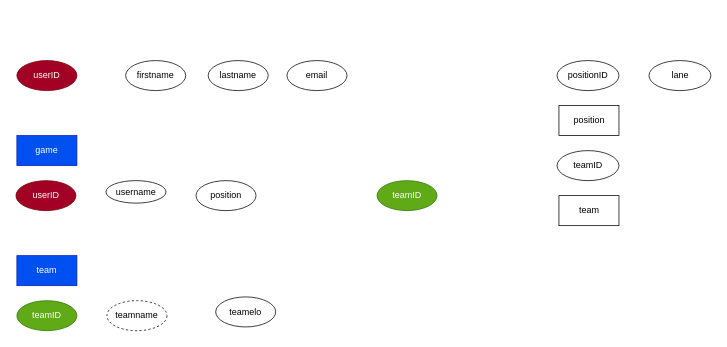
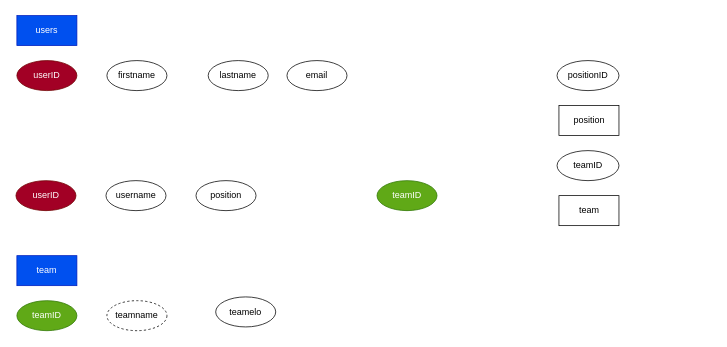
node "users": added
node "firstname": moved (156, 75) -> (137, 75)
node "lane": removed
node "game": removed
node "username": size 60x23 -> 60x30
